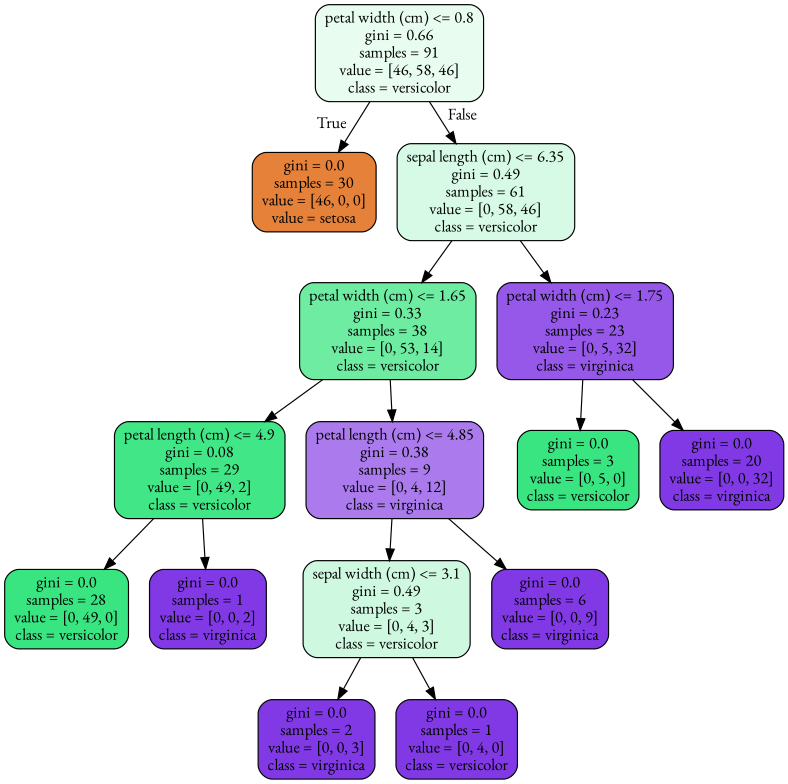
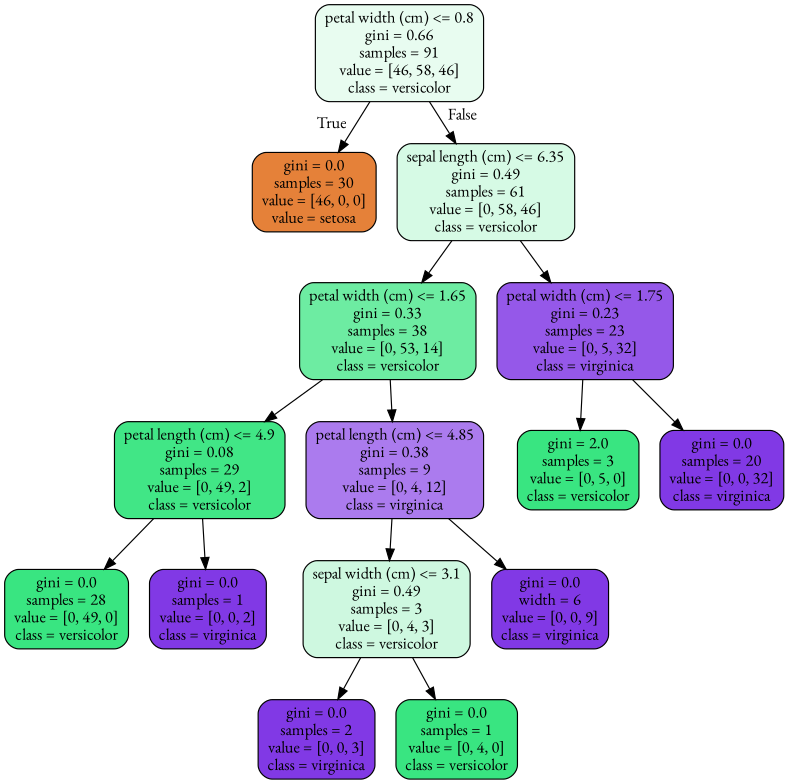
node "gini = 0.0 samples = 3 value = [0, 5, 0] class = versicolor": label "gini = 0.0 samples = 3 value = [0, 5, 0] class = versicolor" -> "gini = 2.0 samples = 3 value = [0, 5, 0] class = versicolor"
node "gini = 0.0 samples = 6 value = [0, 0, 9] class = virginica": label "gini = 0.0 samples = 6 value = [0, 0, 9] class = virginica" -> "gini = 0.0 width = 6 value = [0, 0, 9] class = virginica"
node "gini = 0.0 samples = 1 value = [0, 4, 0] class = versicolor": fillcolor #8139e5 -> #39e581
